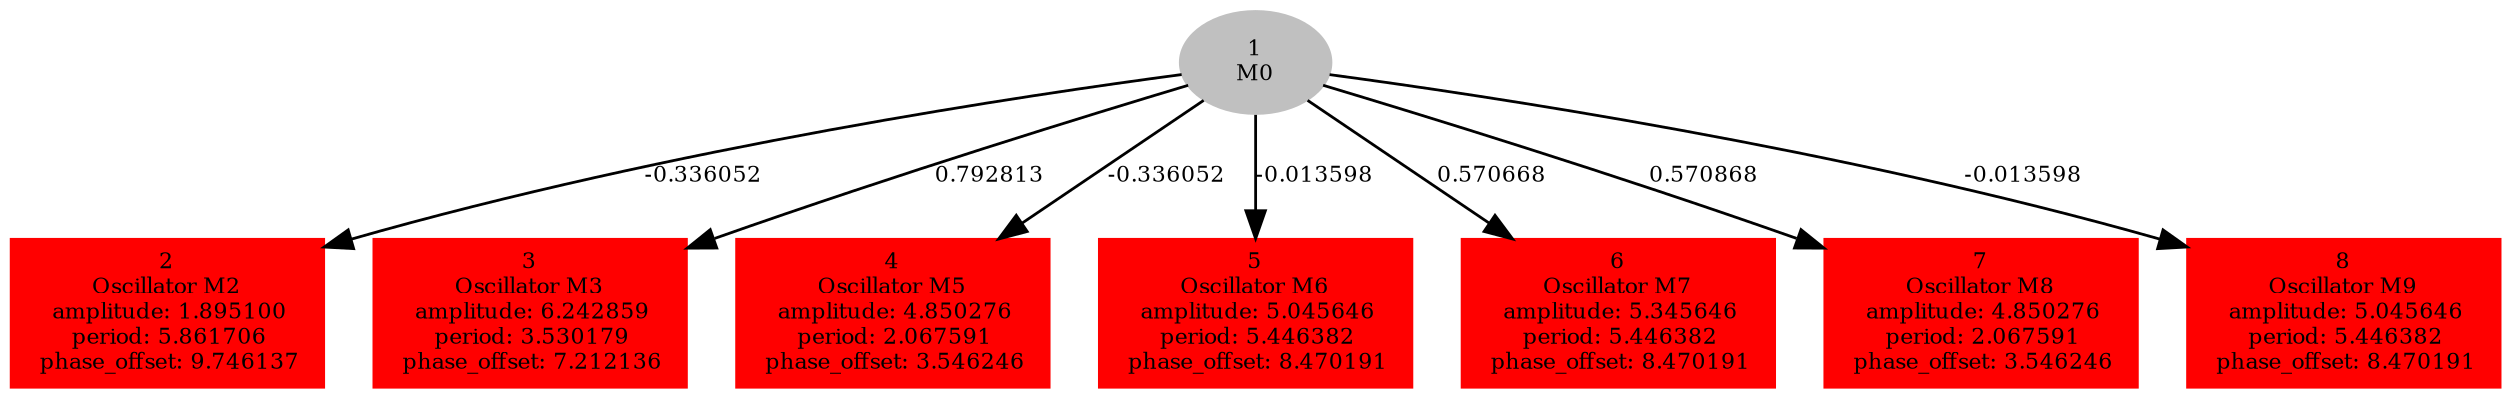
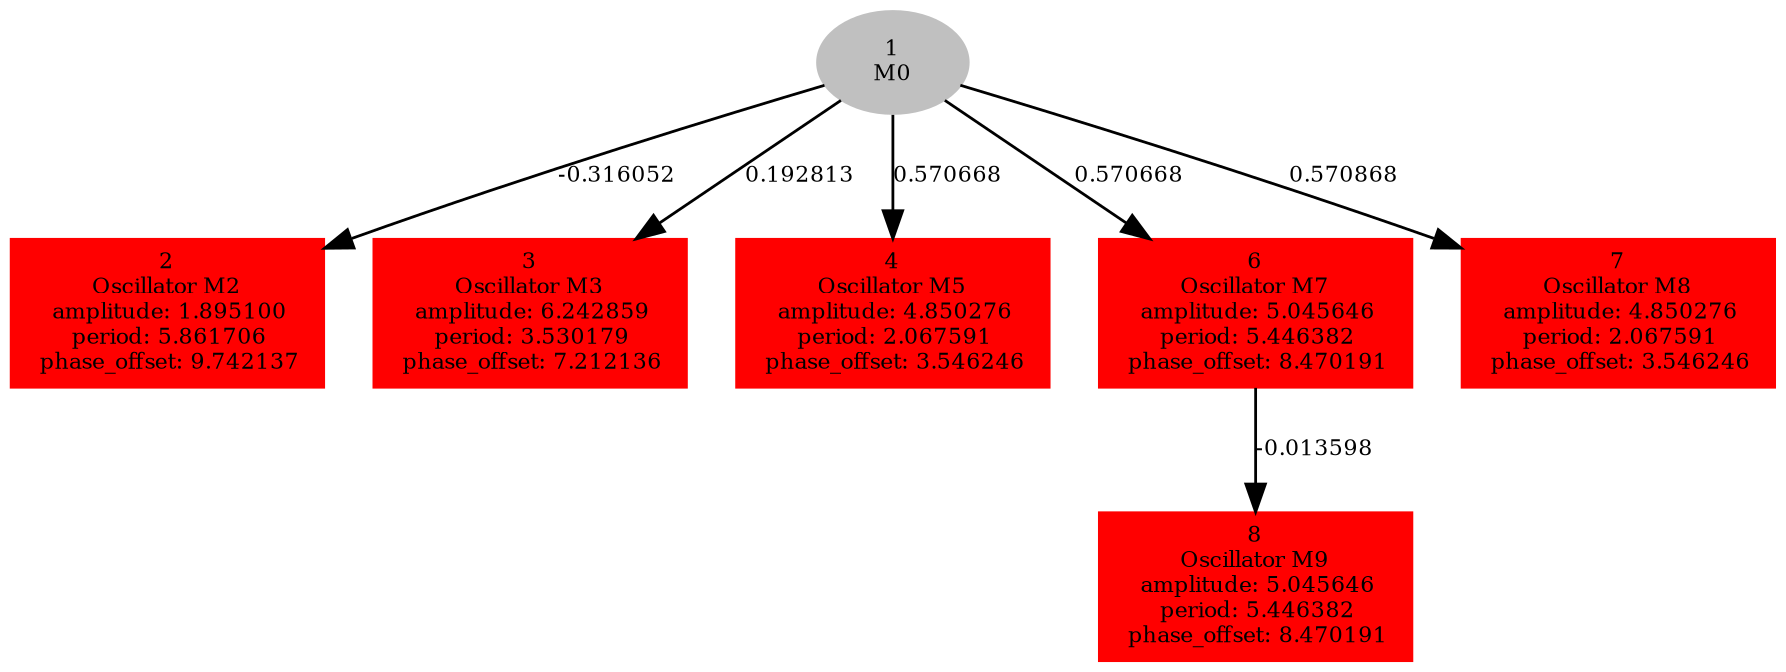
edge "1" -> "8": now "6" -> "8"
edge "1" -> "2": label "-0.336052 " -> "-0.316052 "
edge "1" -> "3": label "0.792813 " -> "0.192813 "
edge "1" -> "4": label "-0.336052 " -> "0.570668 "
node "6": text "amplitude: 5.345646" -> "amplitude: 5.045646"
node "5": removed
node "2": text "phase_offset: 9.746137" -> "phase_offset: 9.742137"
